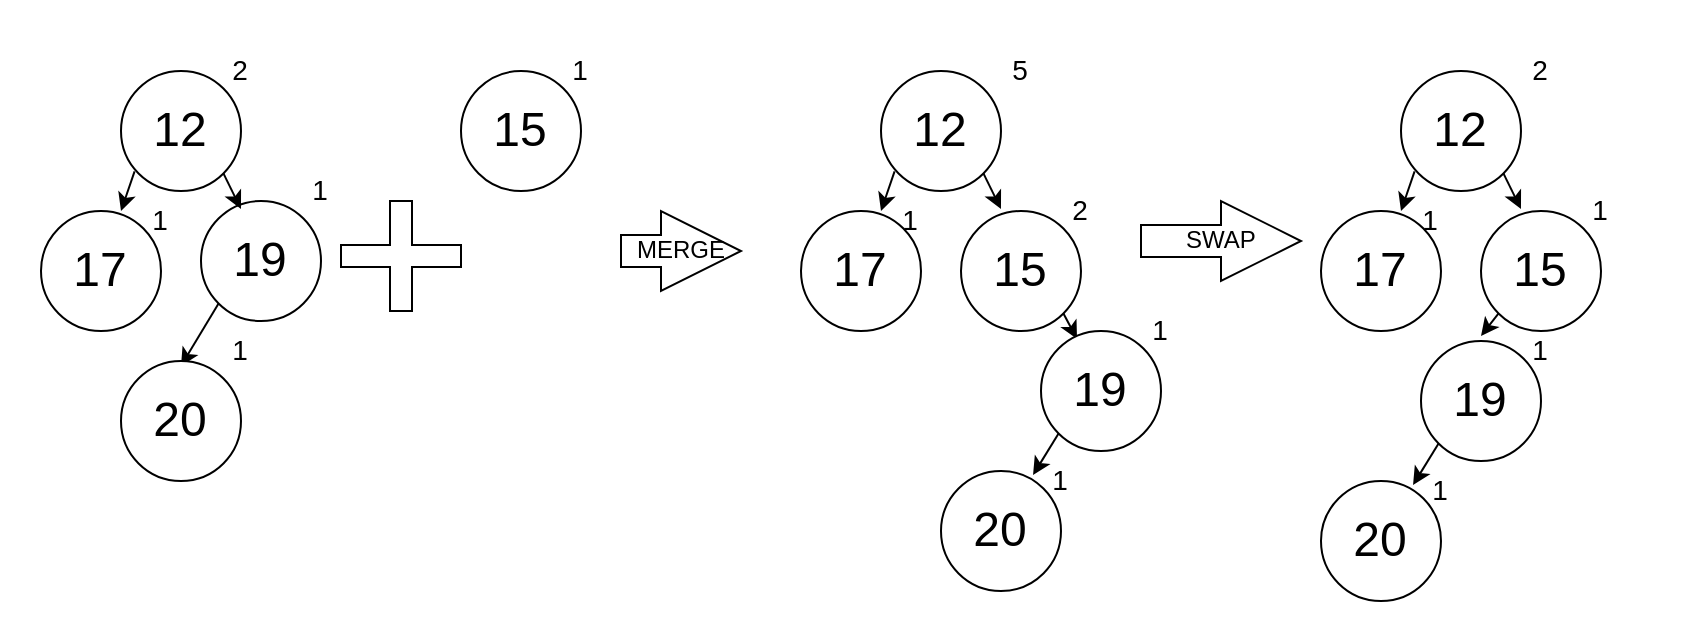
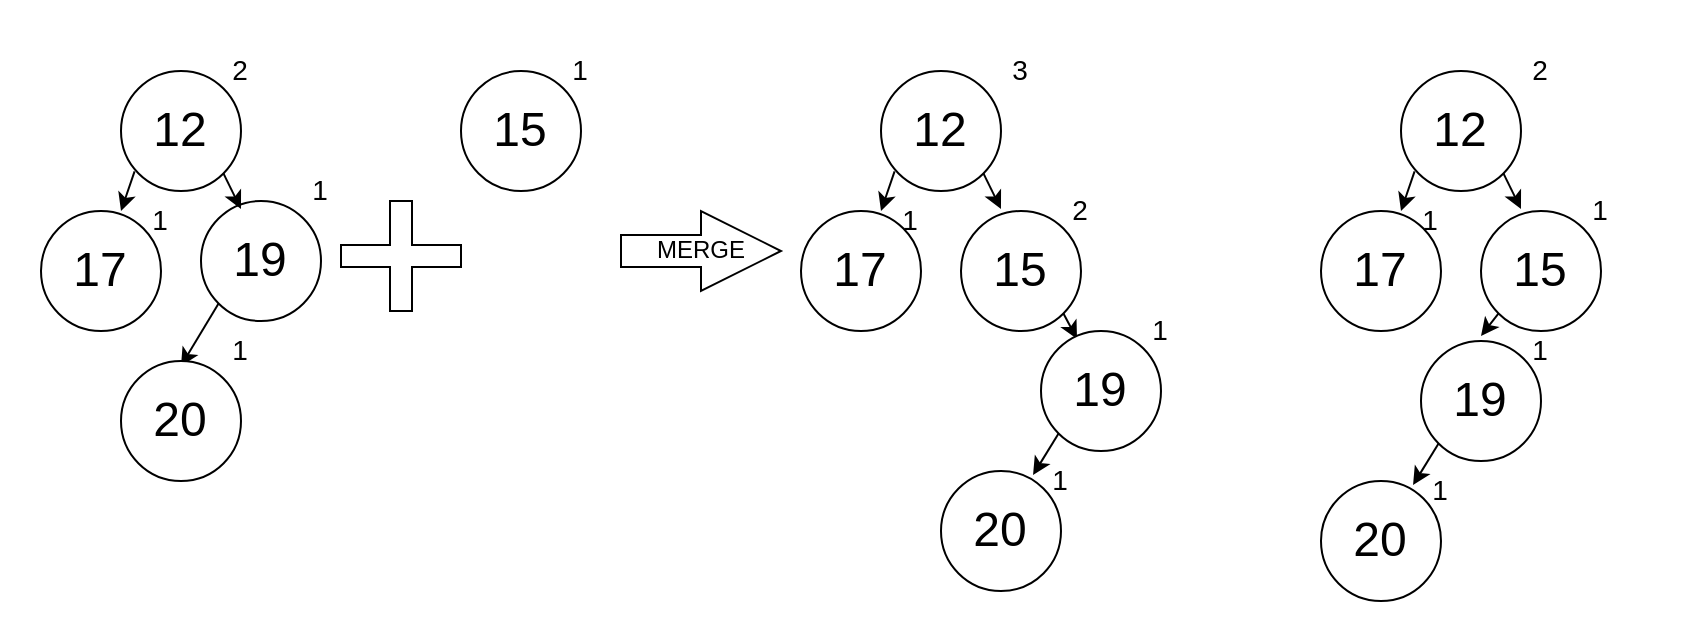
node "5": label "5" -> "3"
node "SWAP": removed
node "MERGE": size 120x80 -> 160x80
